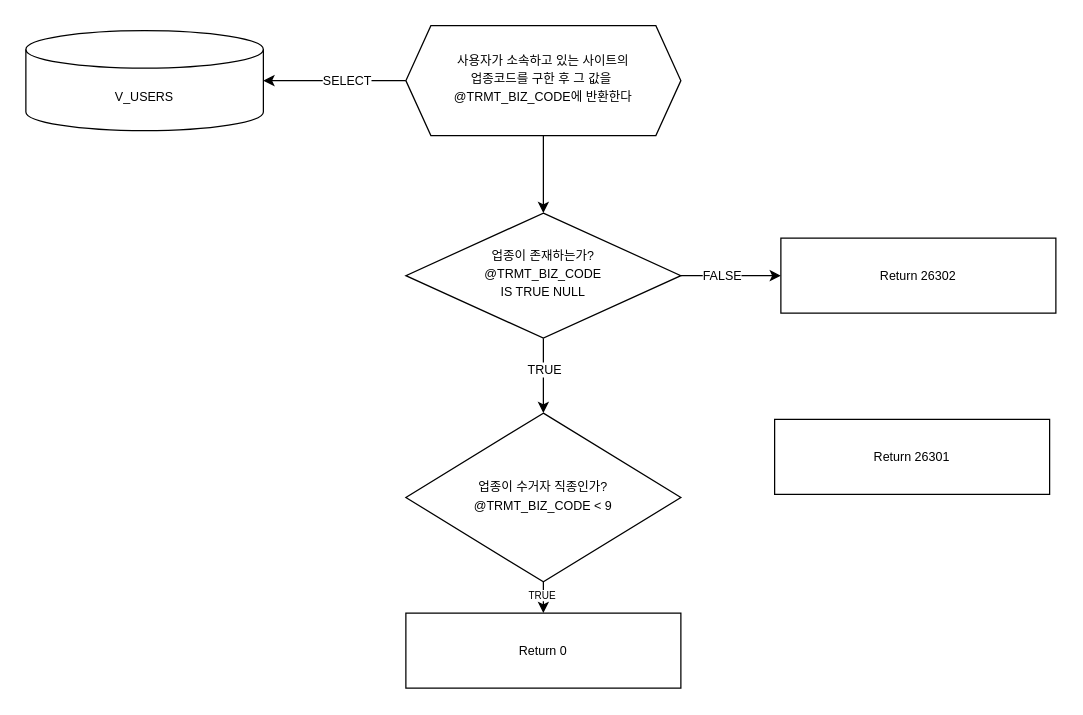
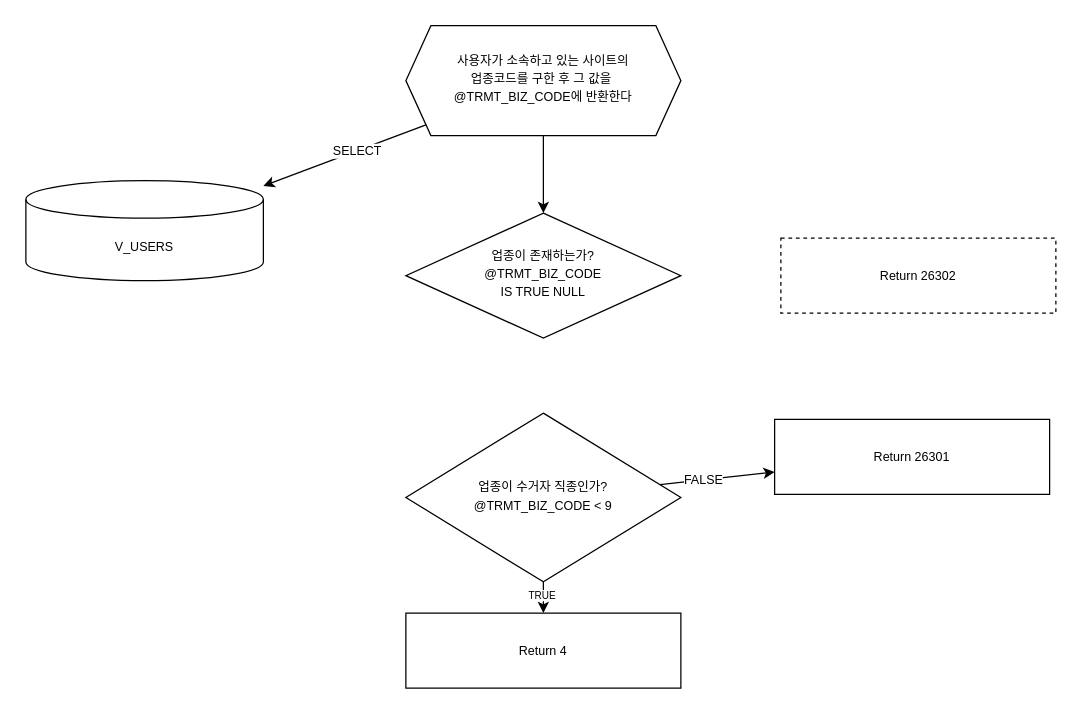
node "V_USERS": moved (144, 81) -> (144, 231)
edge "업종이 존재하는가? @TRMT_BIZ_CODE IS TRUE NULL" -> "Return 26302": removed, label "FALSE"
node "Return 26302": style solid -> dashed
edge "업종이 존재하는가? @TRMT_BIZ_CODE IS TRUE NULL" -> "업종이 수거자 직종인가? @TRMT_BIZ_CODE < 9": removed, label "TRUE"
edge "업종이 수거자 직종인가? @TRMT_BIZ_CODE < 9" -> "Return 26301": added, label "FALSE"
node "Return 0": label "Return 0" -> "Return 4"
